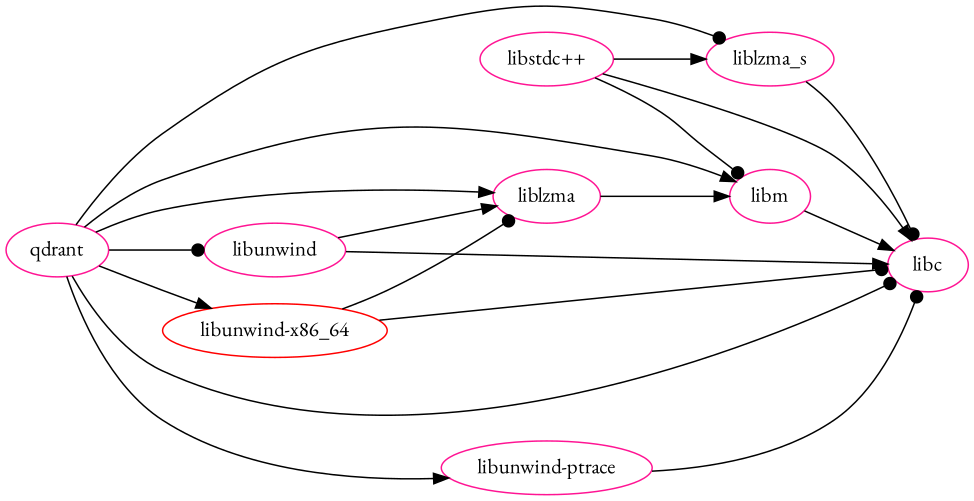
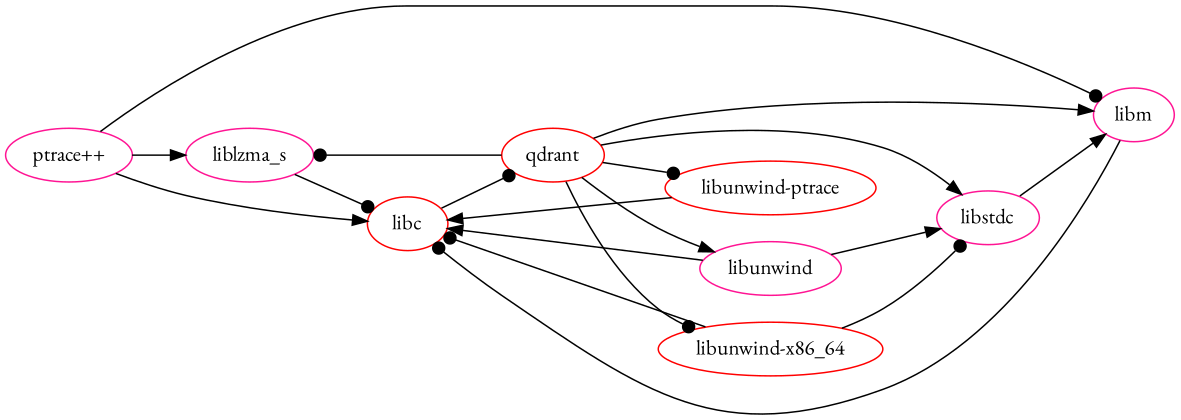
node "libstdc++": label "libstdc++" -> "ptrace++"
node "liblzma": label "liblzma" -> "libstdc"
edge "libm" -> "libc": arrowhead normal -> dot
node "qdrant": color deeppink -> red
edge "qdrant" -> "libunwind": arrowhead dot -> normal
node "libc": color deeppink -> red
edge "qdrant" -> "libunwind-x86_64": arrowhead normal -> dot
edge "qdrant" -> "libc": reversed
edge "libunwind-ptrace" -> "libc": arrowhead dot -> normal
edge "qdrant" -> "libunwind-ptrace": arrowhead normal -> dot
node "libunwind-ptrace": color deeppink -> red
